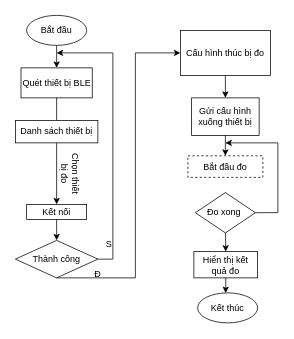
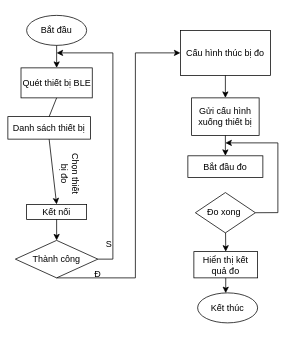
node "Danh sách thiết bị": moved (57, 132) -> (49, 128)
node "Bắt đầu đo": style dashed -> solid
